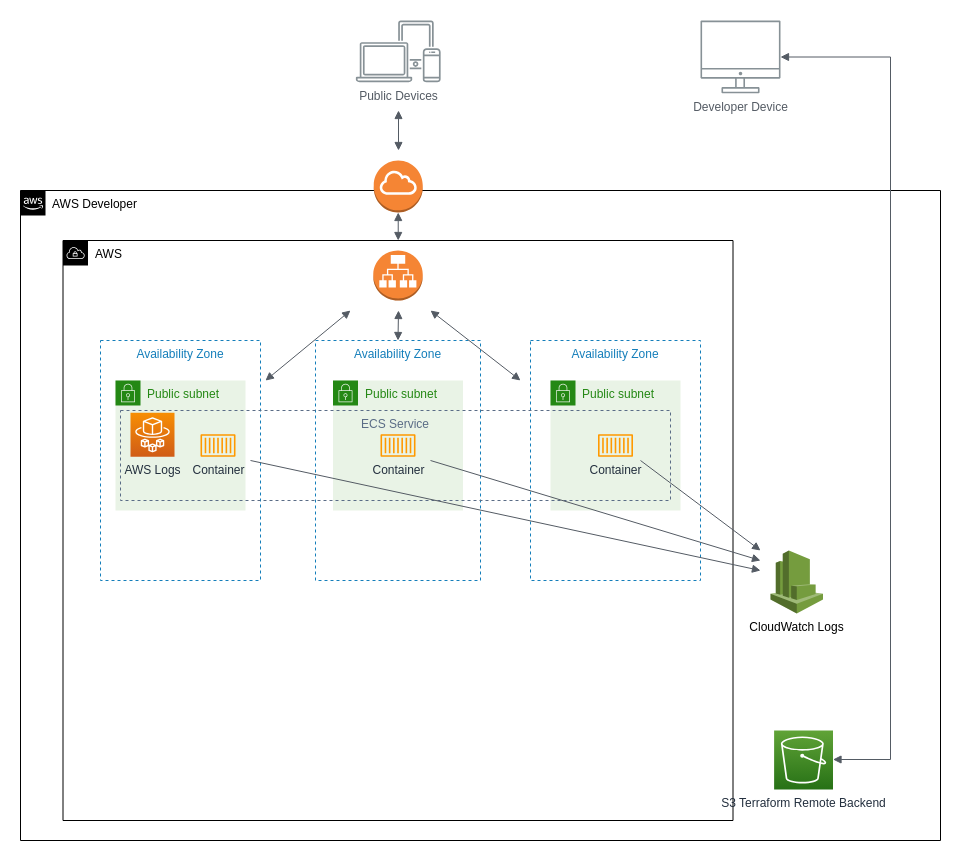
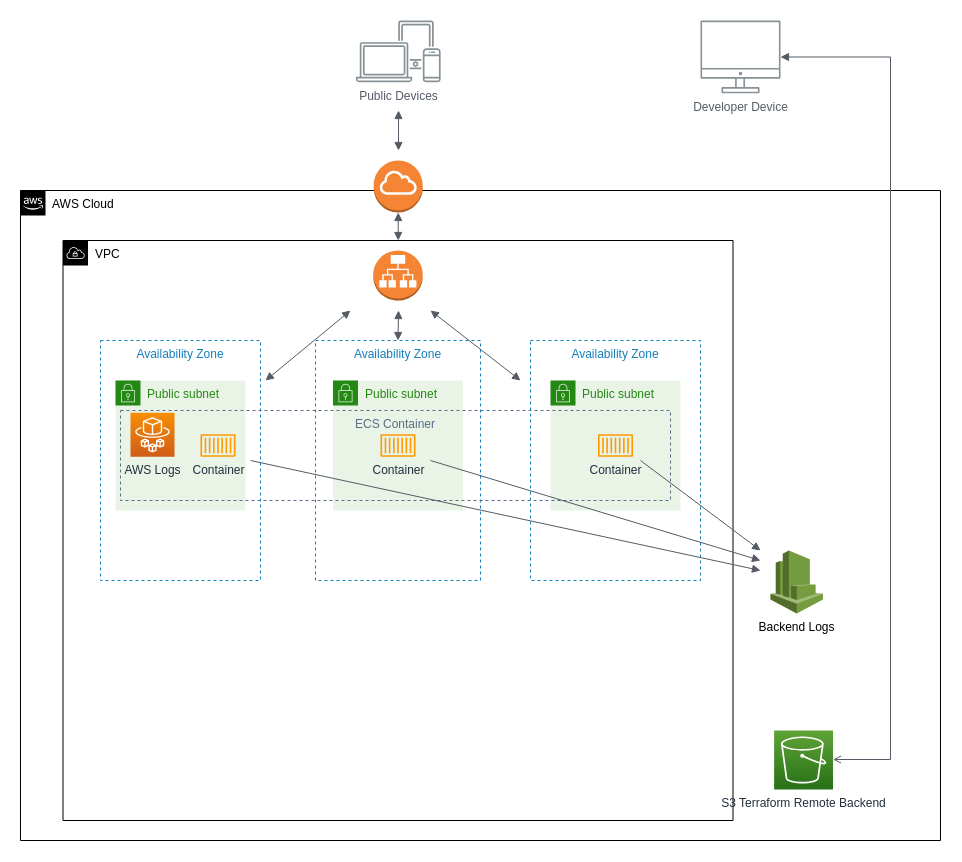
node "AWS Developer": label "AWS Developer" -> "AWS Cloud"
node "AWS": label "AWS" -> "VPC"
node "ECS Service": label "ECS Service" -> "ECS Container"
node "CloudWatch Logs": label "CloudWatch Logs" -> "Backend Logs"
edge "Developer Device" -- "S3 Terraform Remote Backend": arrowhead block -> open
